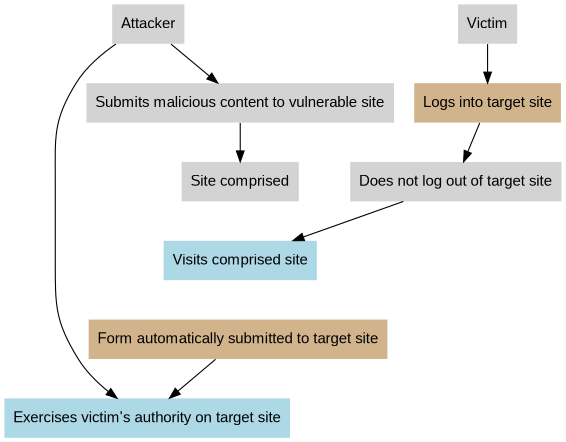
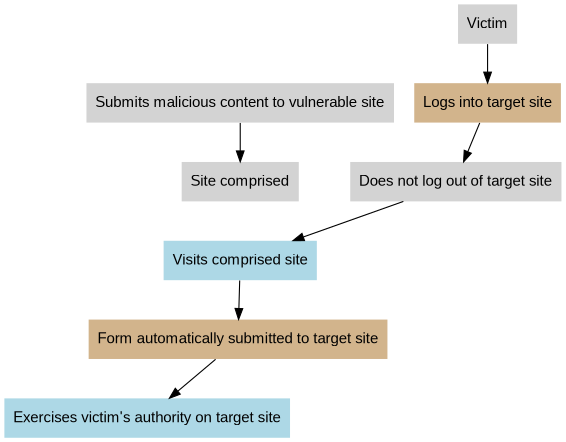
node "Attacker": removed
edge "Visits comprised site" -> "Form automatically submitted to target site": added
